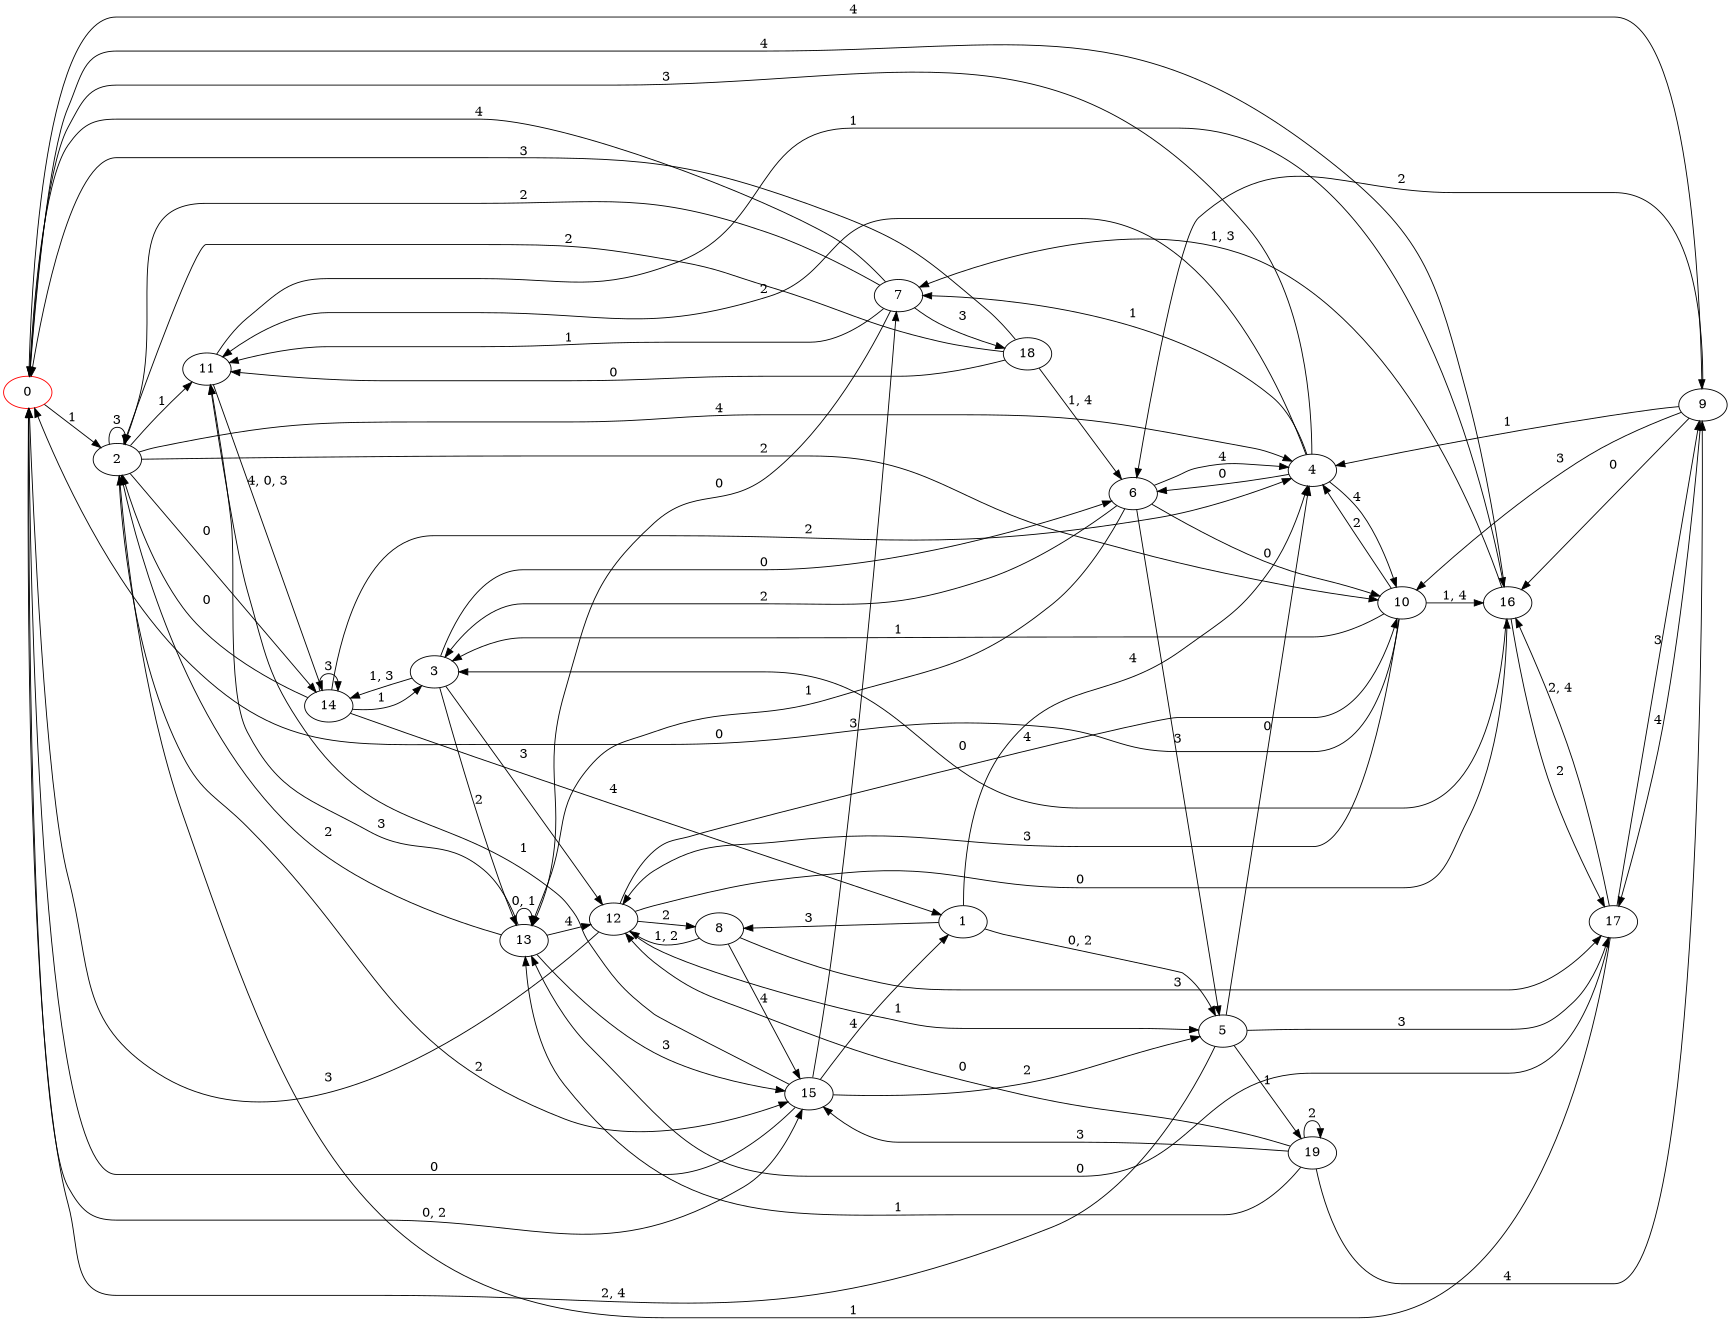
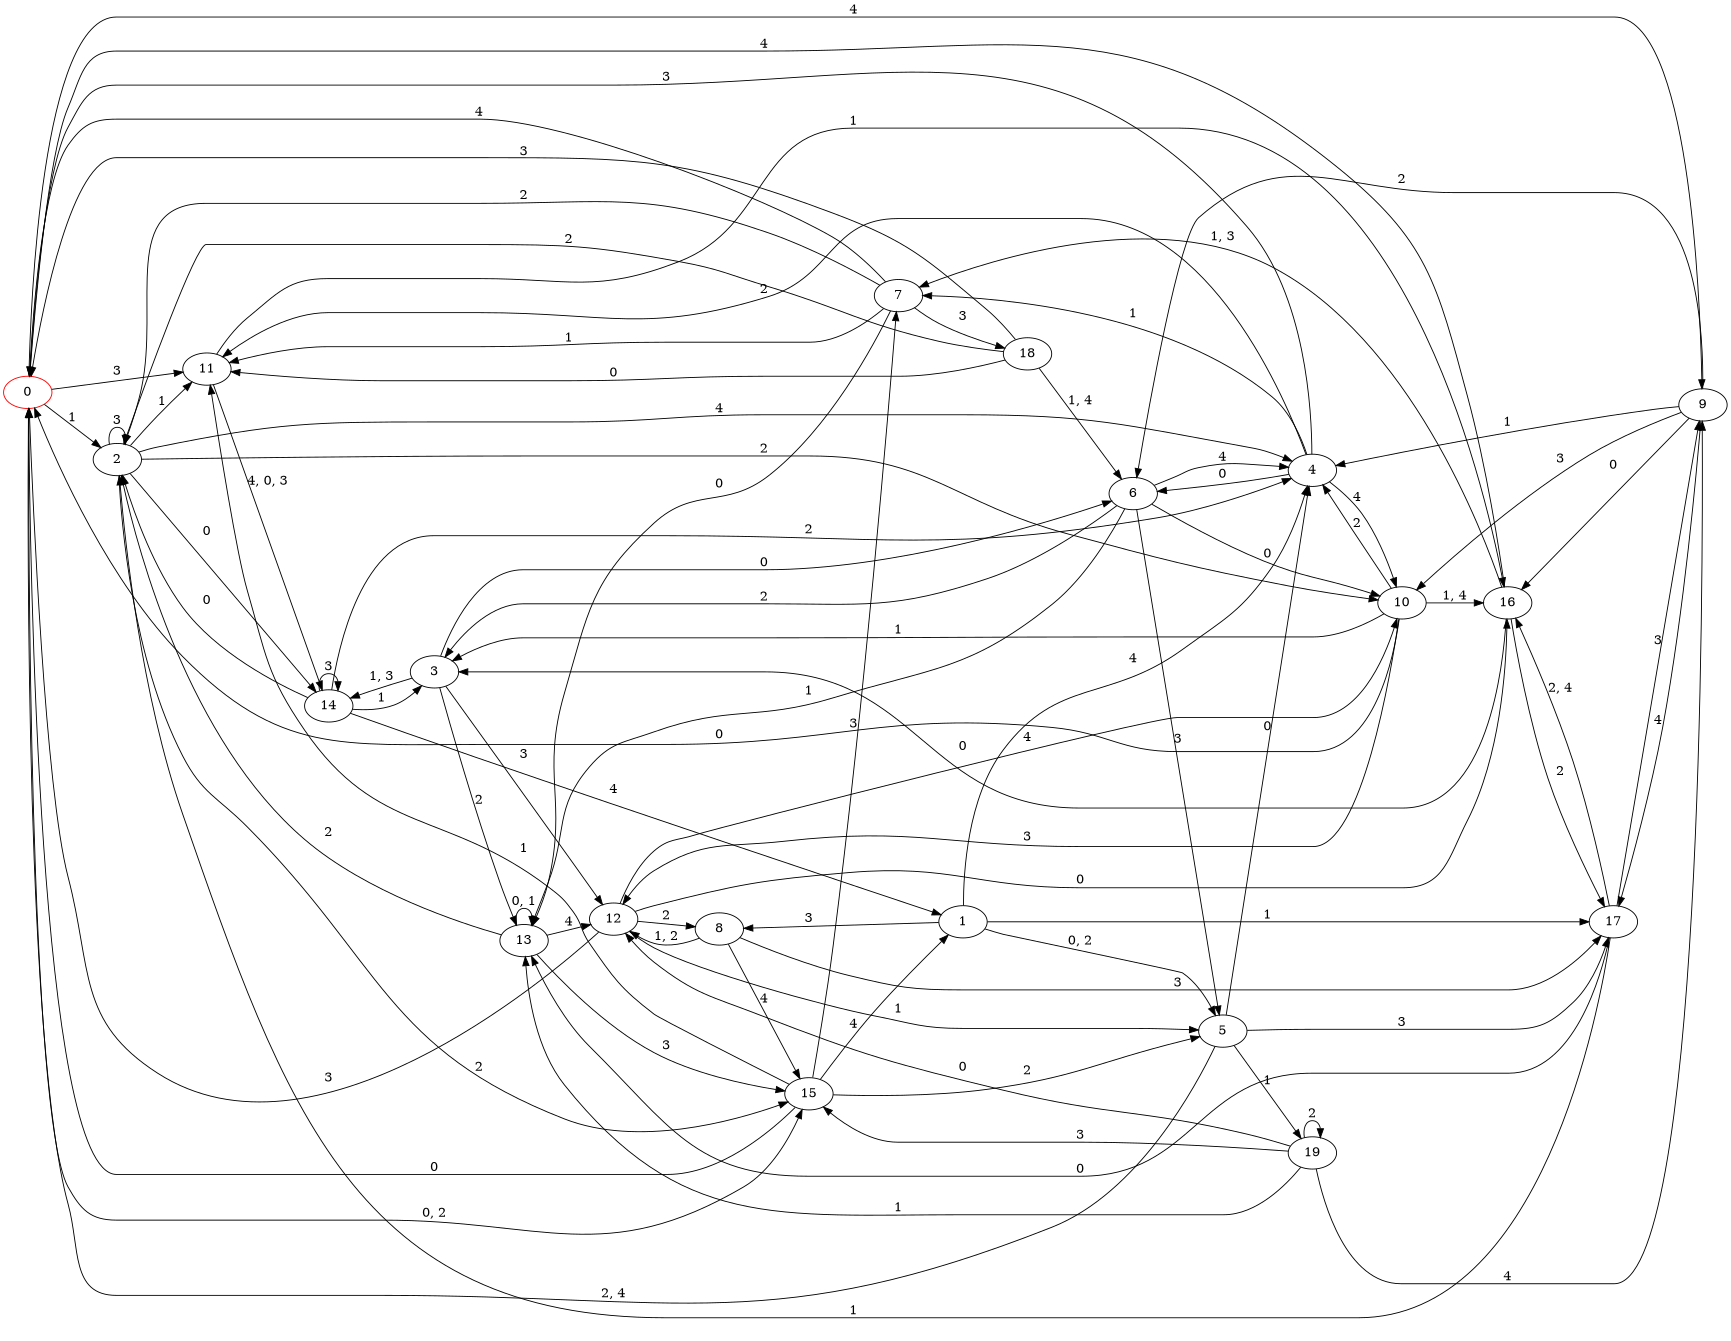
edge "13" -> "11": now "0" -> "11"
edge "1" -> "17": added, label "1"
